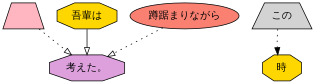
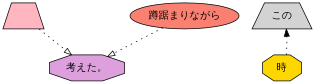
node "吾輩は": removed
edge "この" -> "時": reversed
